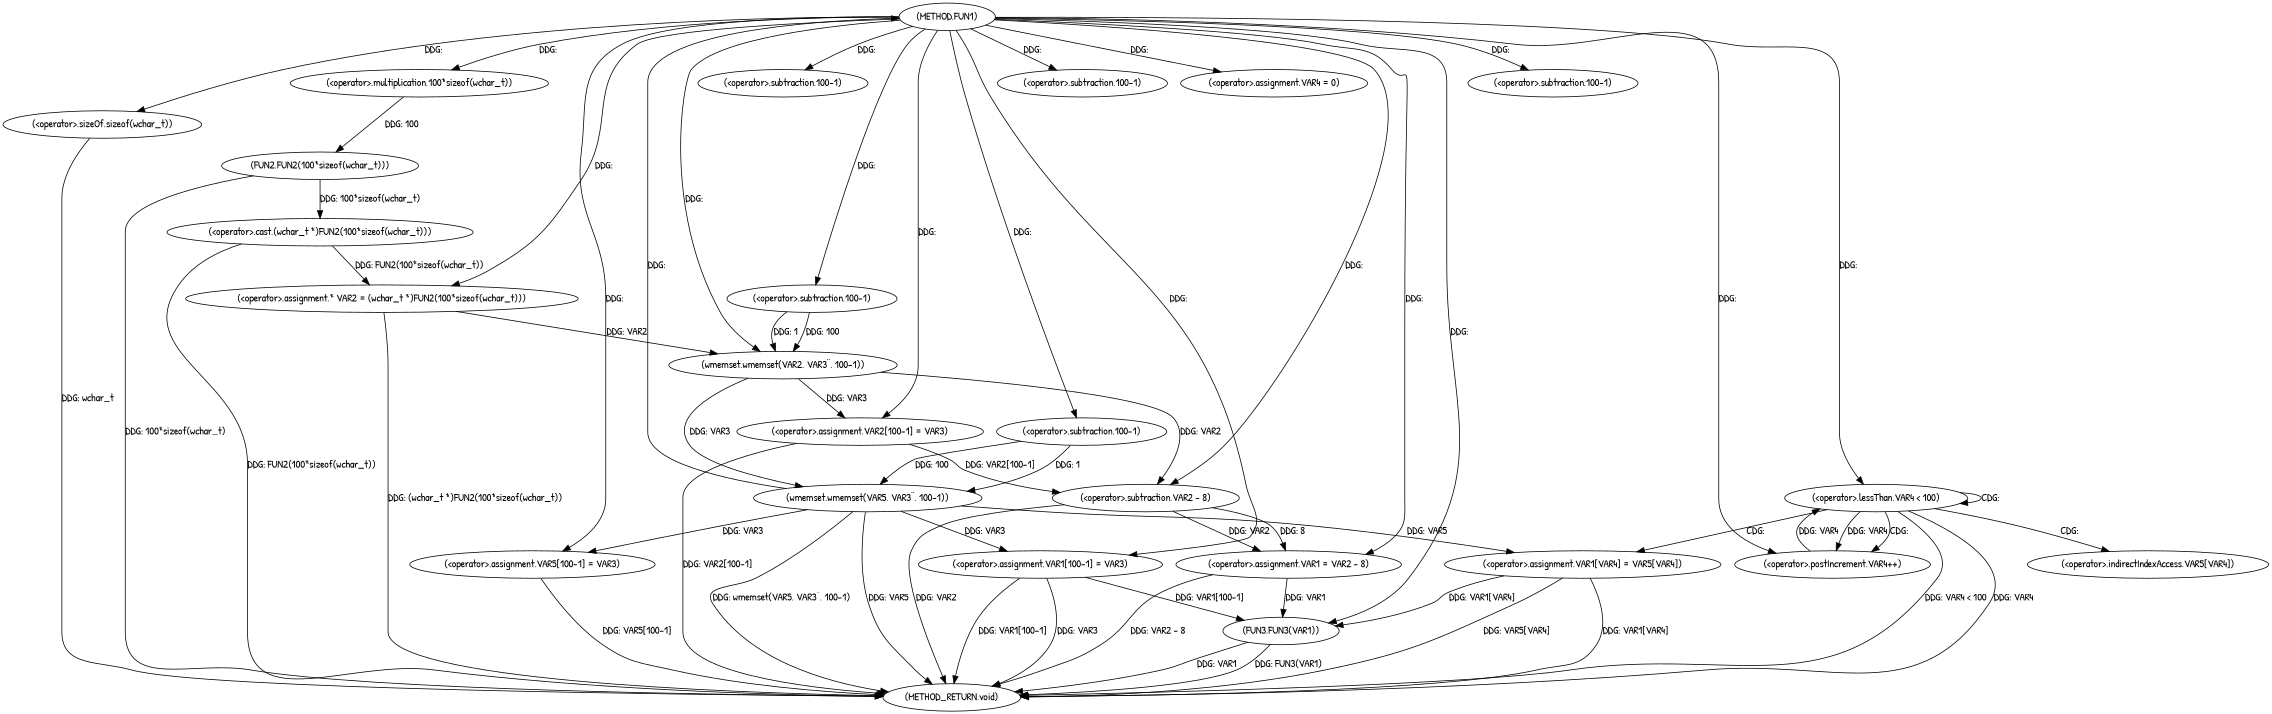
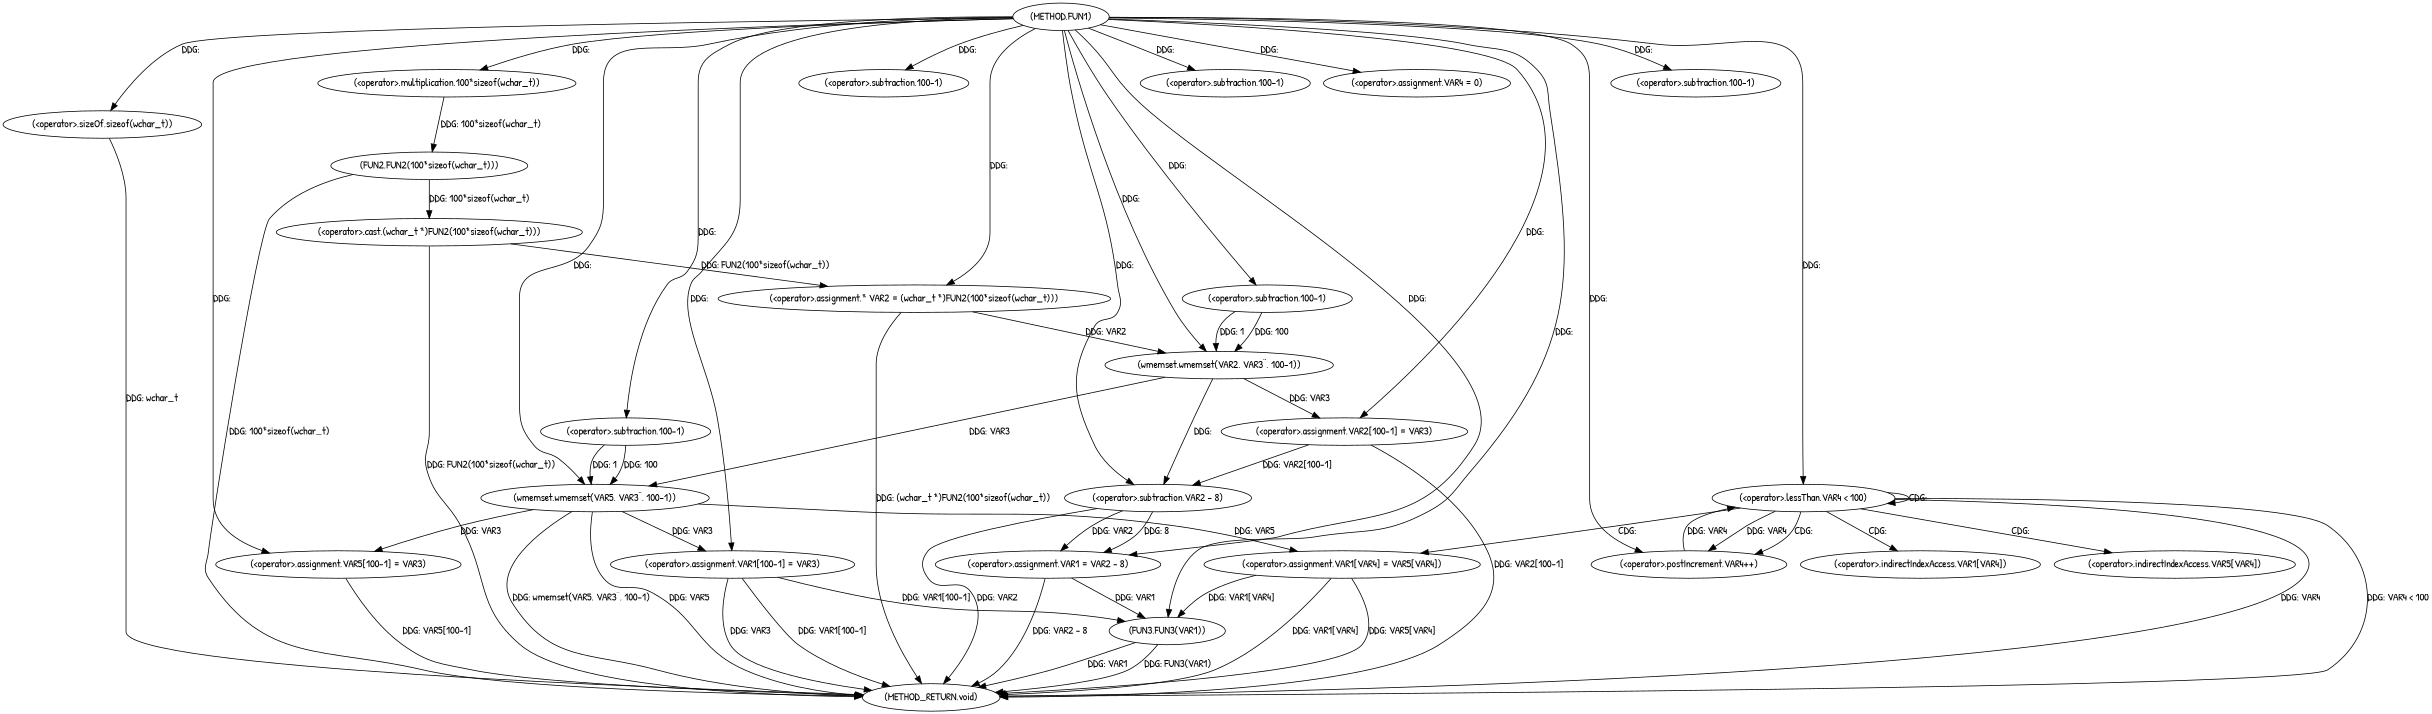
edge "(<operator>.multiplication,100*sizeof(wchar_t))" -> "(FUN2,FUN2(100*sizeof(wchar_t)))": label "DDG: 100" -> "DDG: 100*sizeof(wchar_t)"
edge "(wmemset,wmemset(VAR5, VAR3'', 100-1))" -> "(METHOD,FUN1)": reversed
edge "(wmemset,wmemset(VAR2, VAR3'', 100-1))" -> "(<operator>.subtraction,VAR2 - 8)": label "DDG: VAR2" -> "DDG: "
node "(<operator>.indirectIndexAccess,VAR1[VAR4])": added
